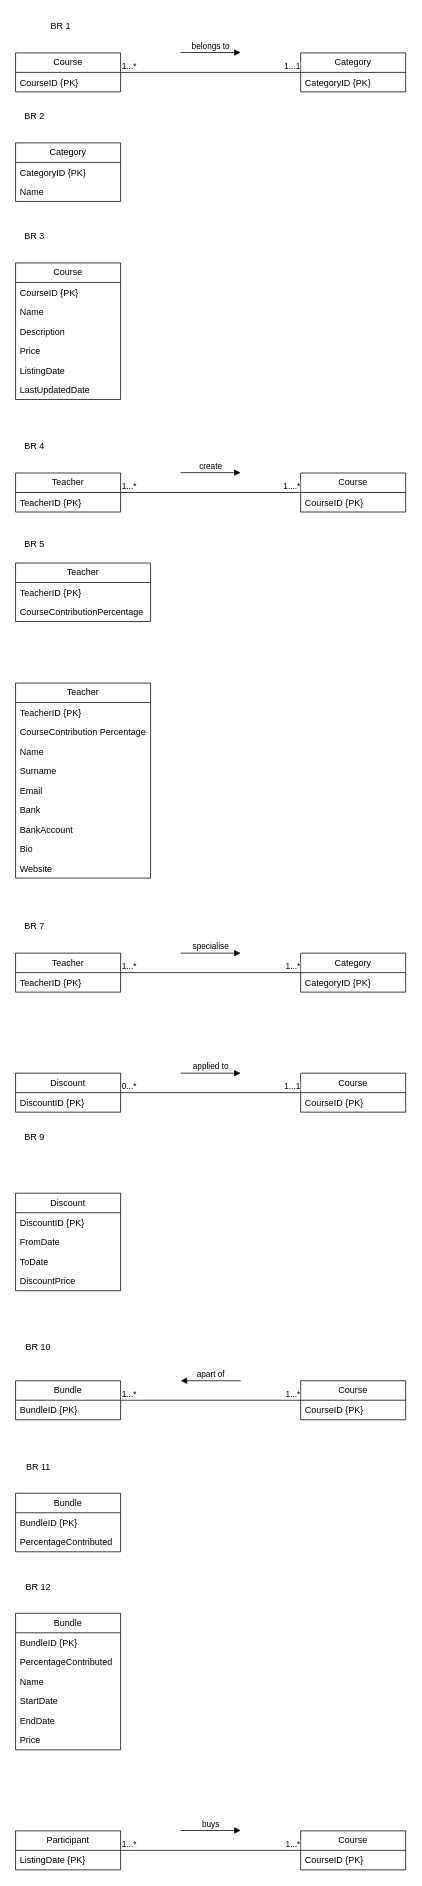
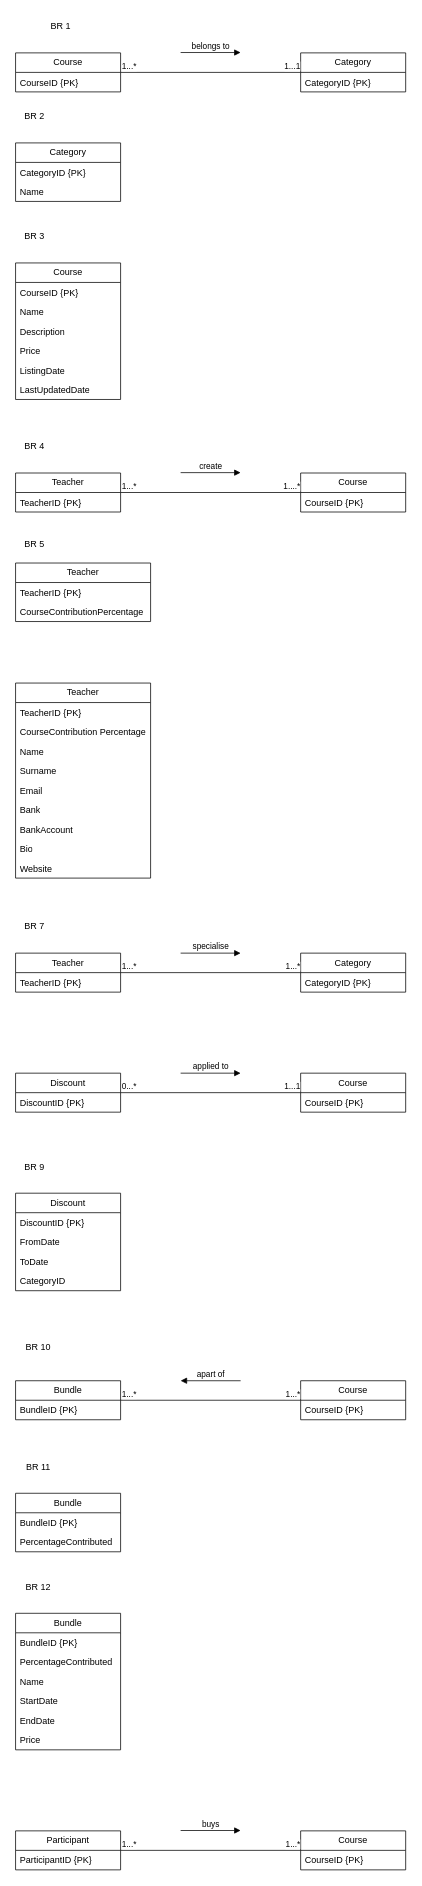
node "BR 9": moved (34, 1137) -> (34, 1167)
node "DiscountPrice": label "DiscountPrice" -> "CategoryID"
node "ListingDate {PK}": label "ListingDate {PK}" -> "ParticipantID {PK}"
